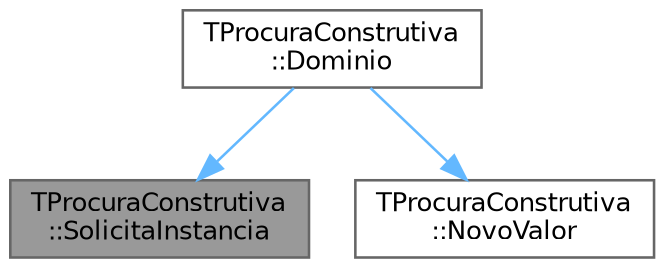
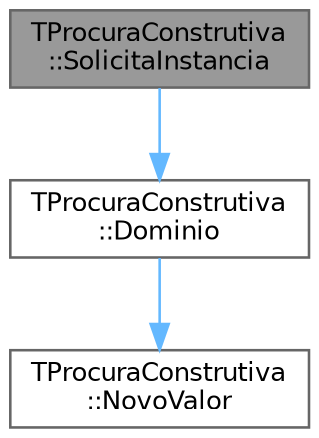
edge "TProcuraConstrutiva ::Dominio" -> "TProcuraConstrutiva ::SolicitaInstancia": reversed
